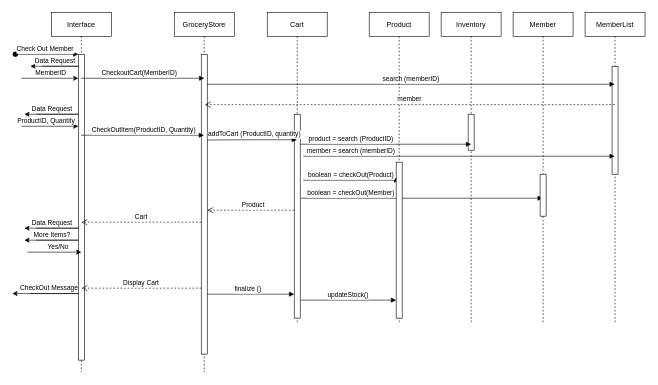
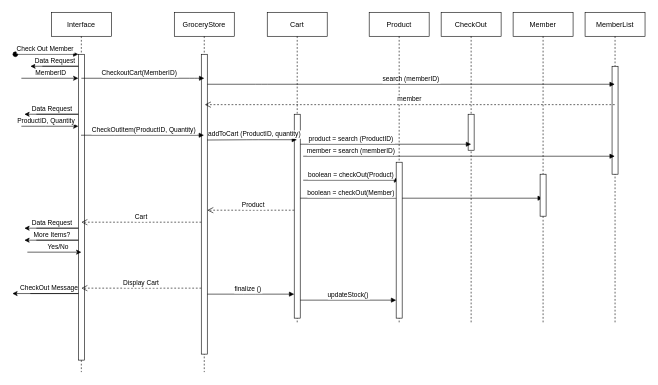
node "Inventory": label "Inventory" -> "CheckOut"
